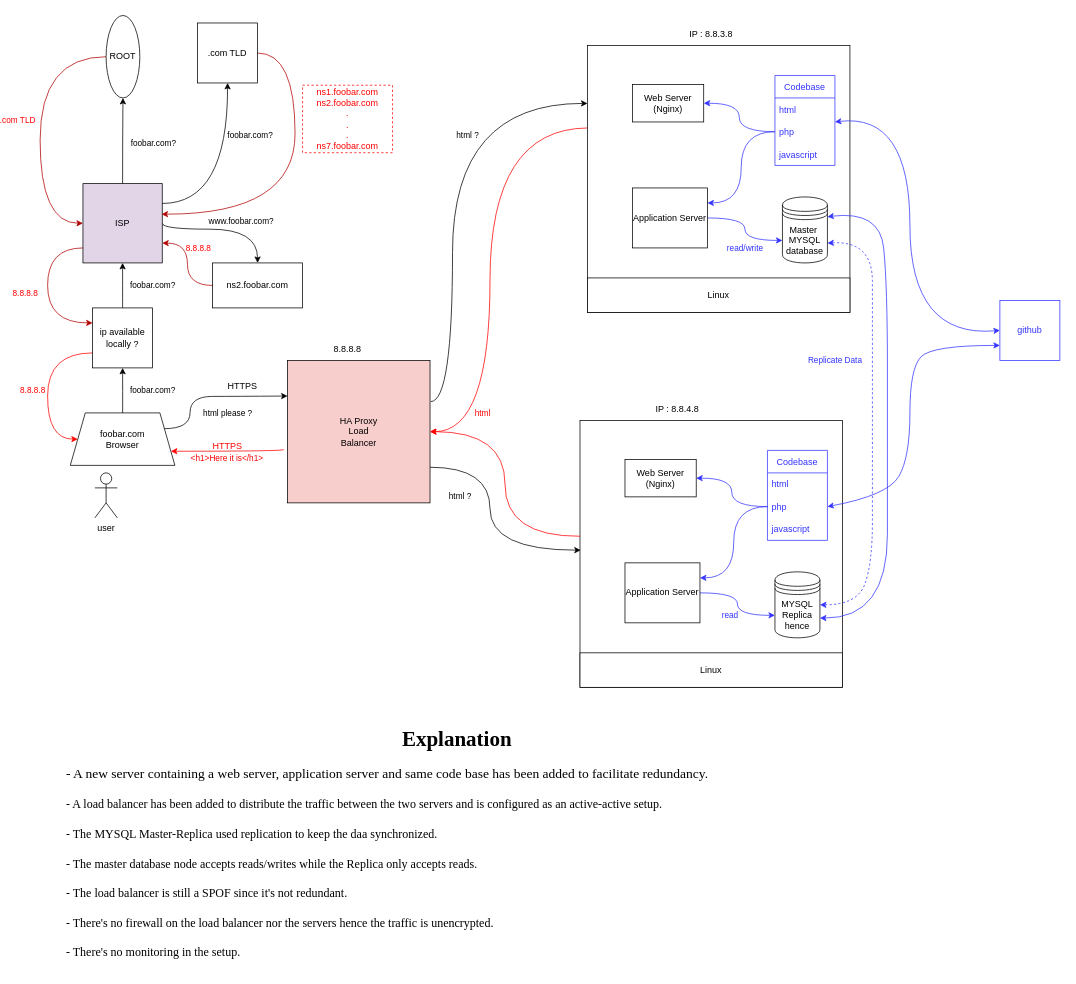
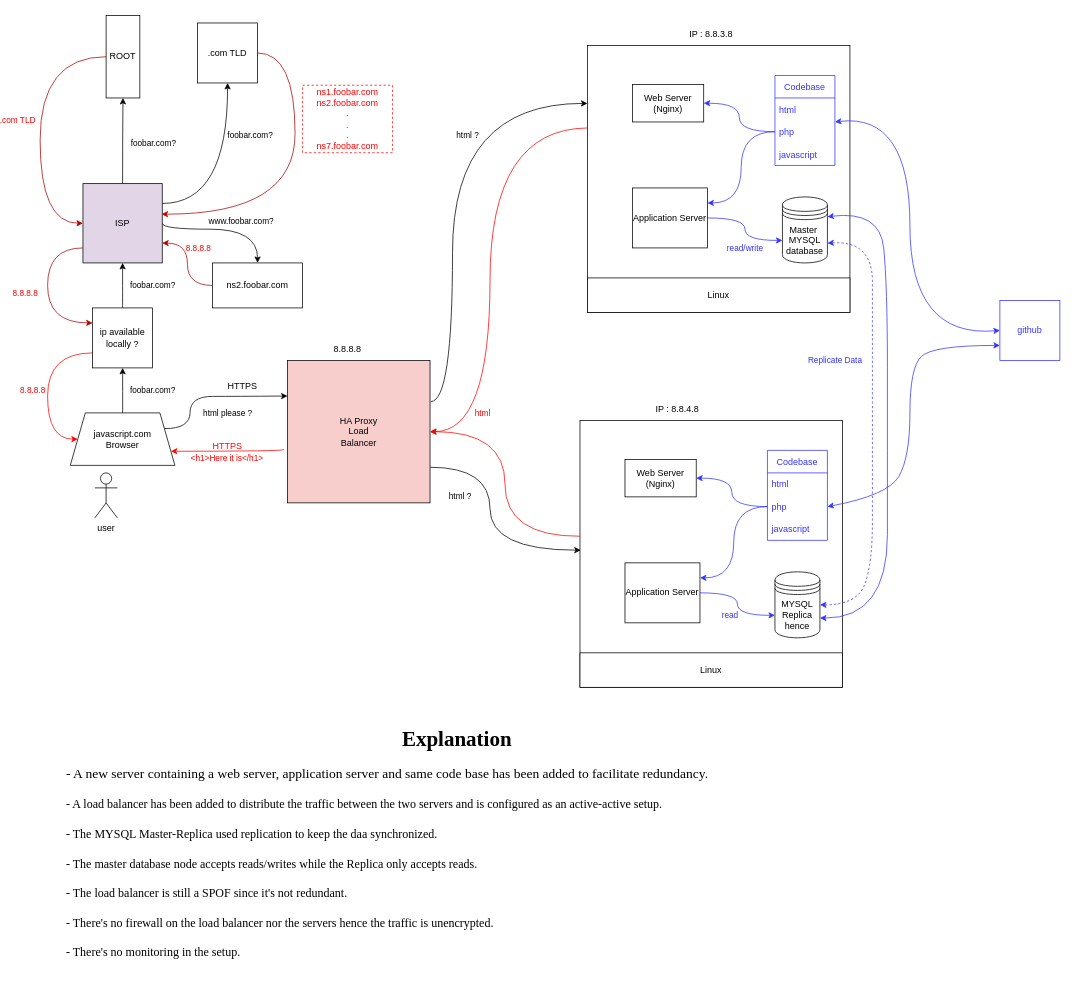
node "ROOT": shape ellipse -> rectangle
node "foobar.com Browser": label "foobar.com Browser" -> "javascript.com Browser"
